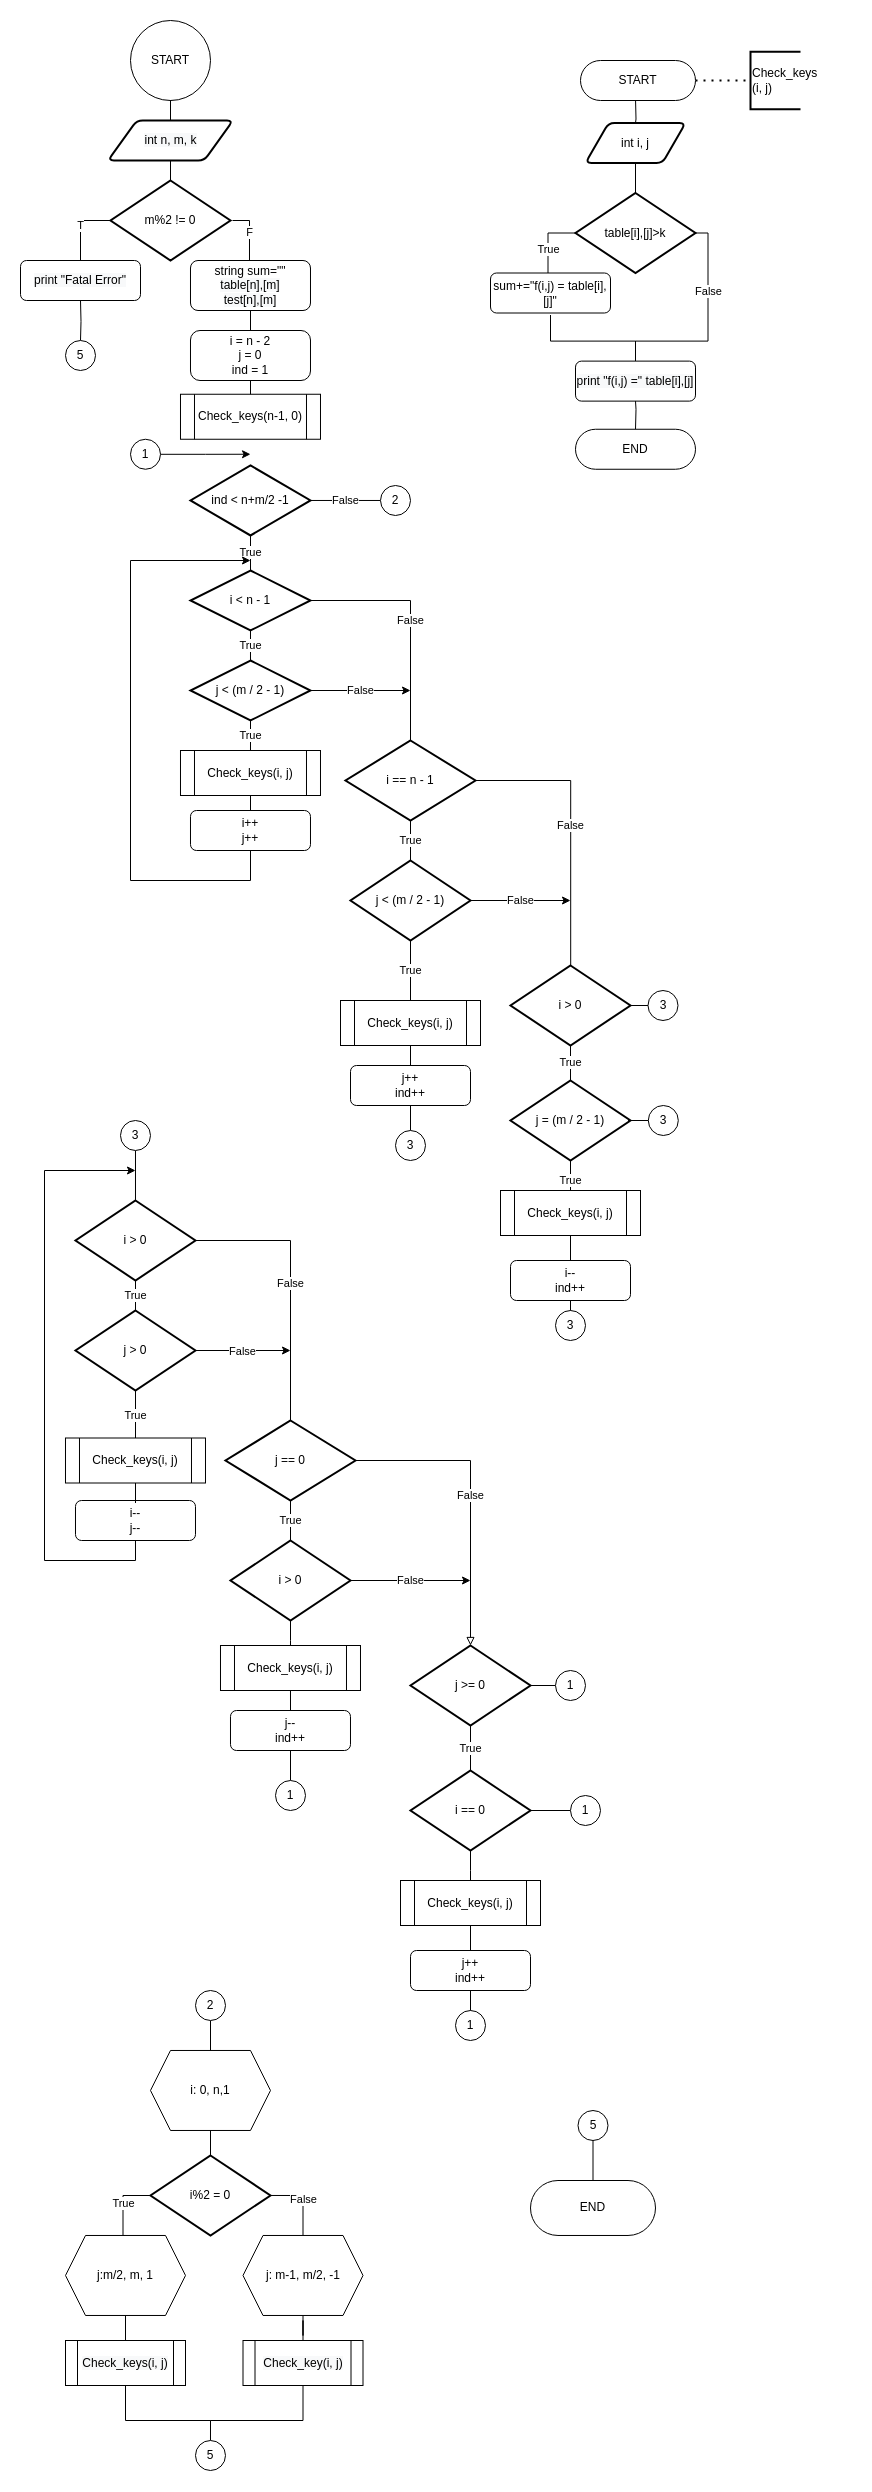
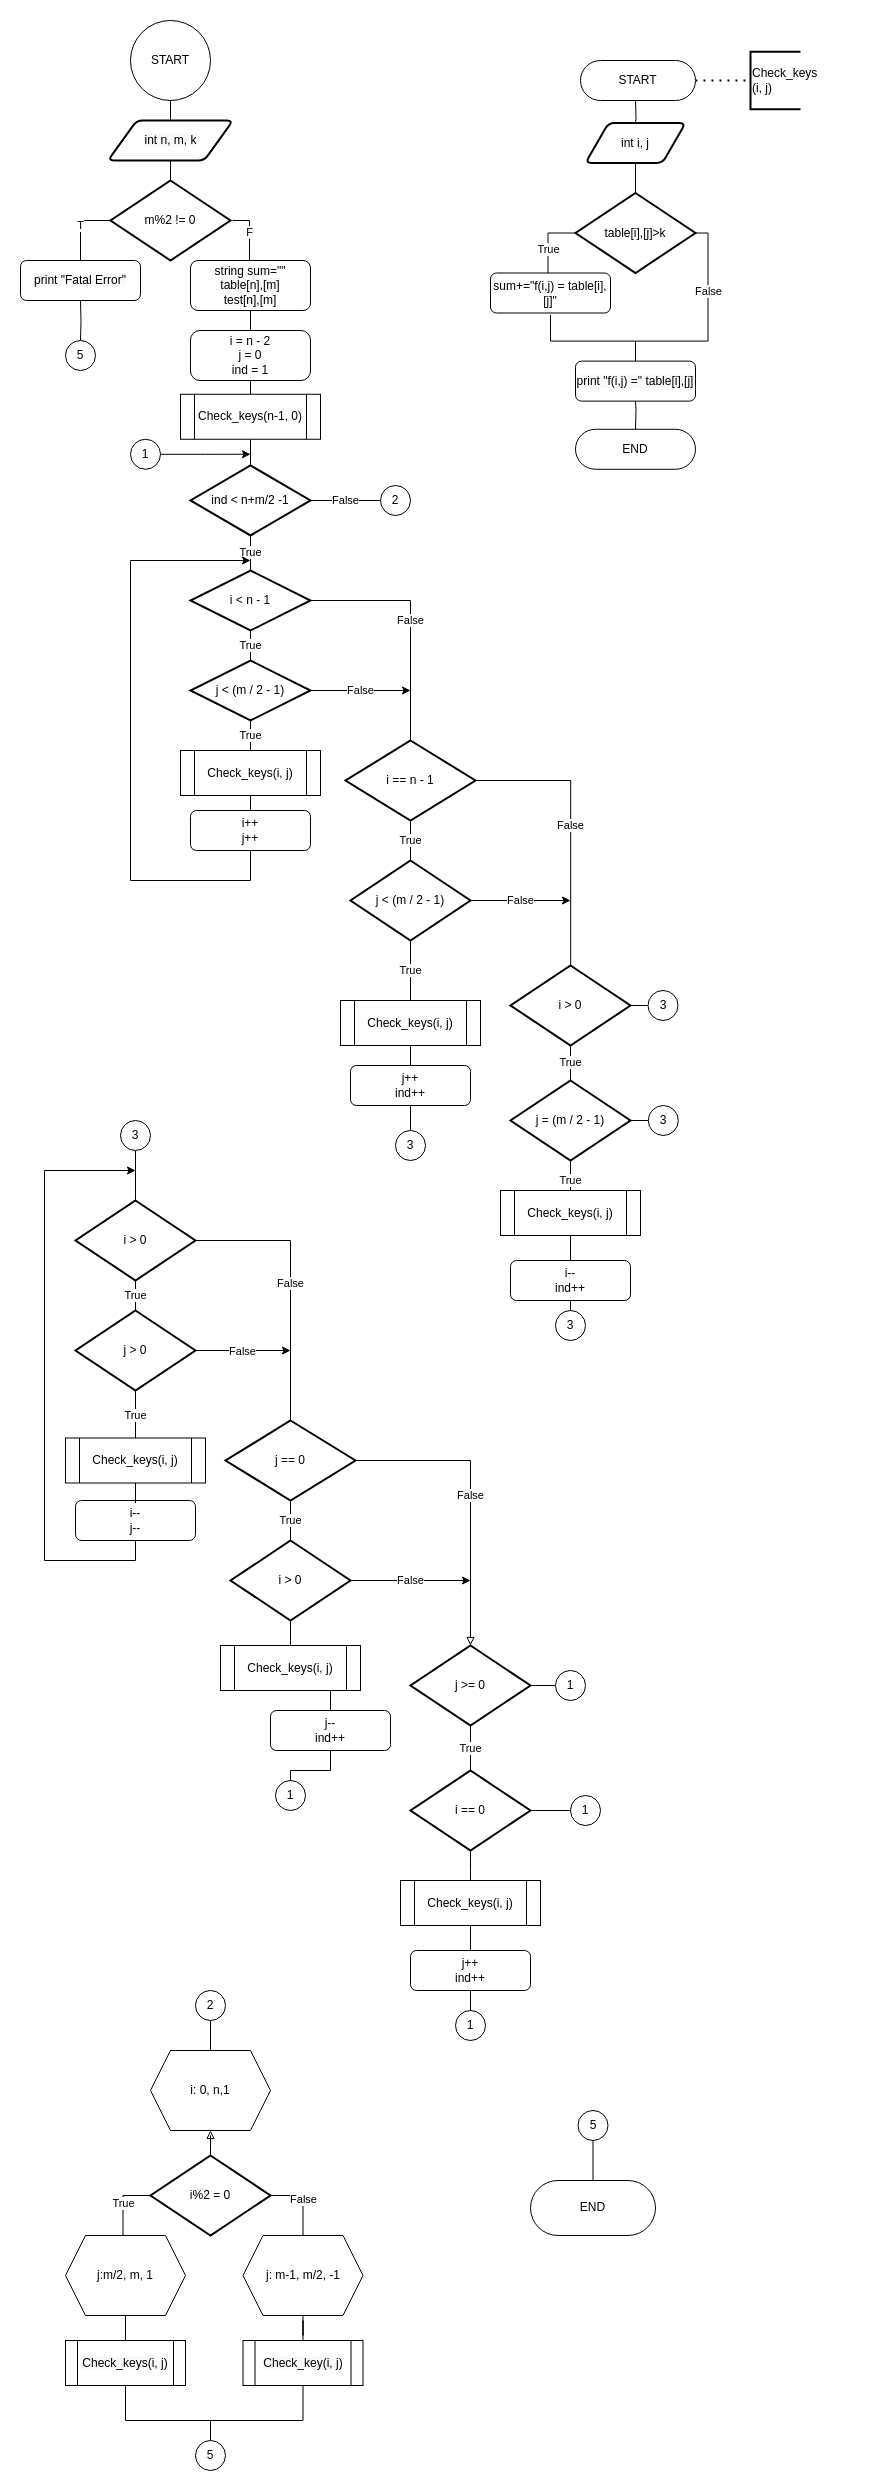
edge "Check_keys(n-1, 0)" -- "ind < n+m/2 -1": added
node "j-- ind++": moved (290, 1731) -> (330, 1731)
edge "i: 0, n,1" -- "i%2 = 0": arrowhead none -> block
